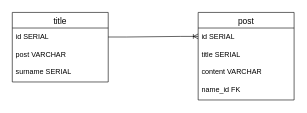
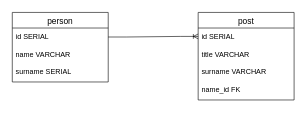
node "title": label "title" -> "person"
node "post VARCHAR": label "post VARCHAR" -> "name VARCHAR"
node "title SERIAL": label "title SERIAL" -> "title VARCHAR"
node "content VARCHAR": label "content VARCHAR" -> "surname VARCHAR"
